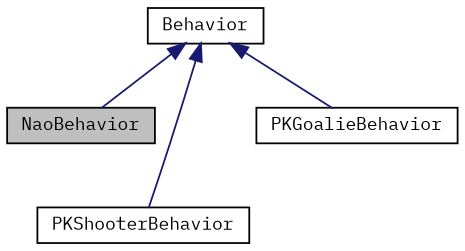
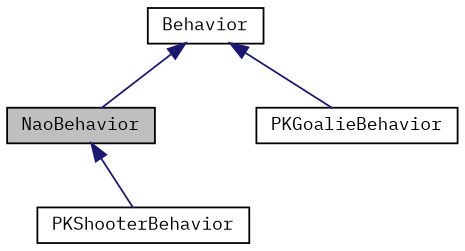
edge "PKShooterBehavior" -> "Behavior": now "PKShooterBehavior" -> "NaoBehavior"
